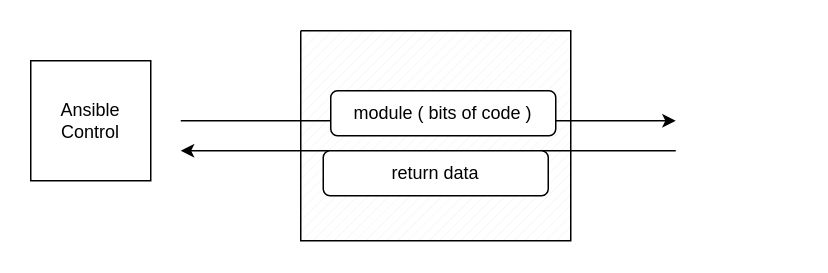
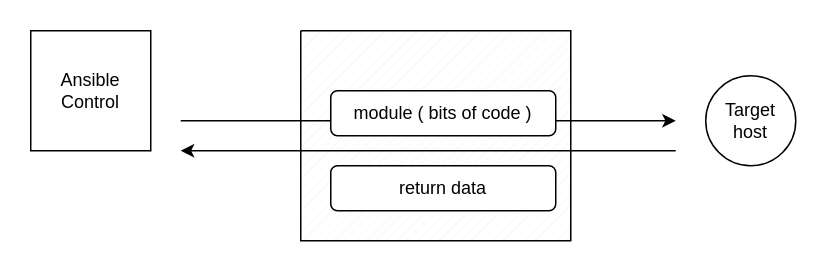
node "Ansible Control": moved (91, 121) -> (91, 91)
node "Target host": added
node "return data": moved (436, 173) -> (443, 188)
